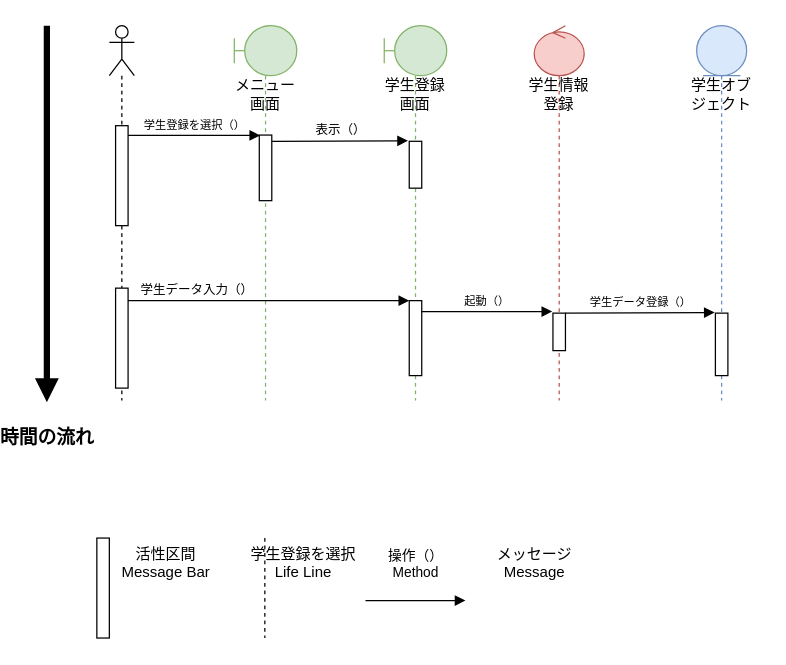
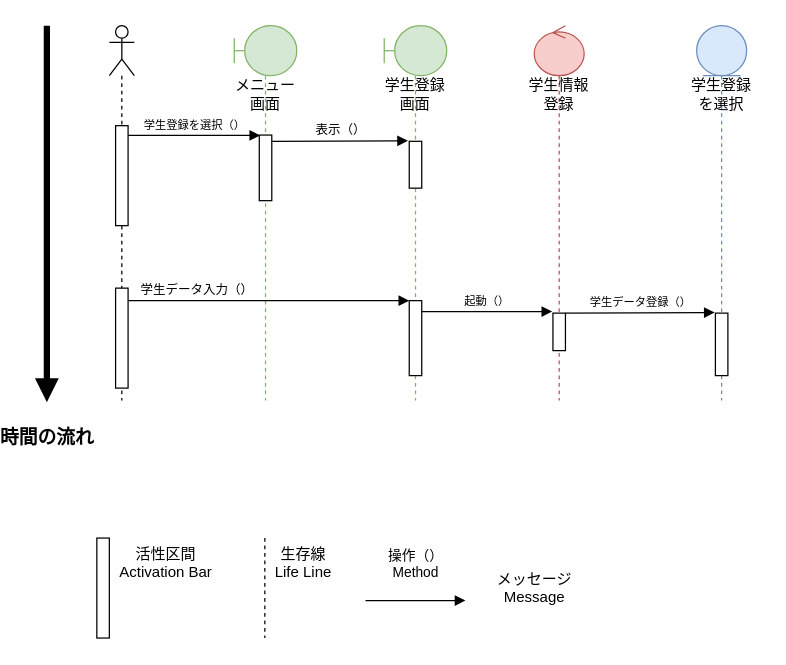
node "学生オブジェクト": label "学生オブジェクト" -> "学生登録を選択"
node "活性区間 Message Bar": label "活性区間 Message Bar" -> "活性区間 Activation Bar"
node "学生登録を選択 Life Line": label "学生登録を選択 Life Line" -> "生存線 Life Line"
node "メッセージ Message": moved (534, 563) -> (534, 588)
